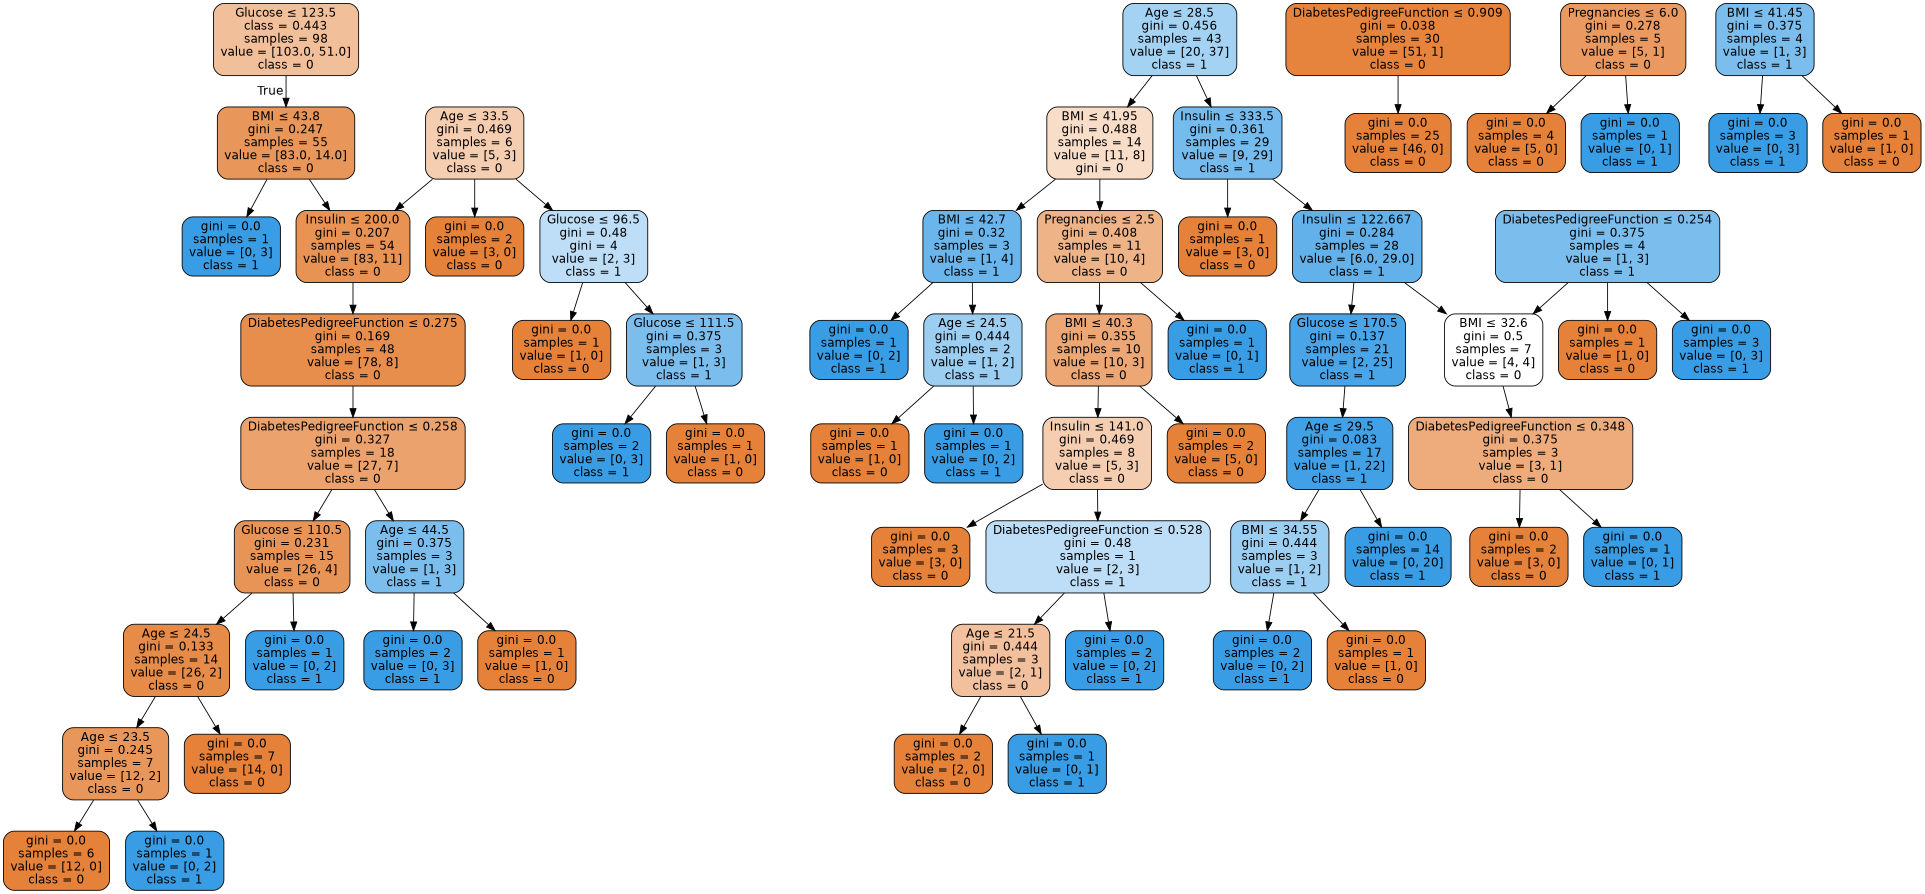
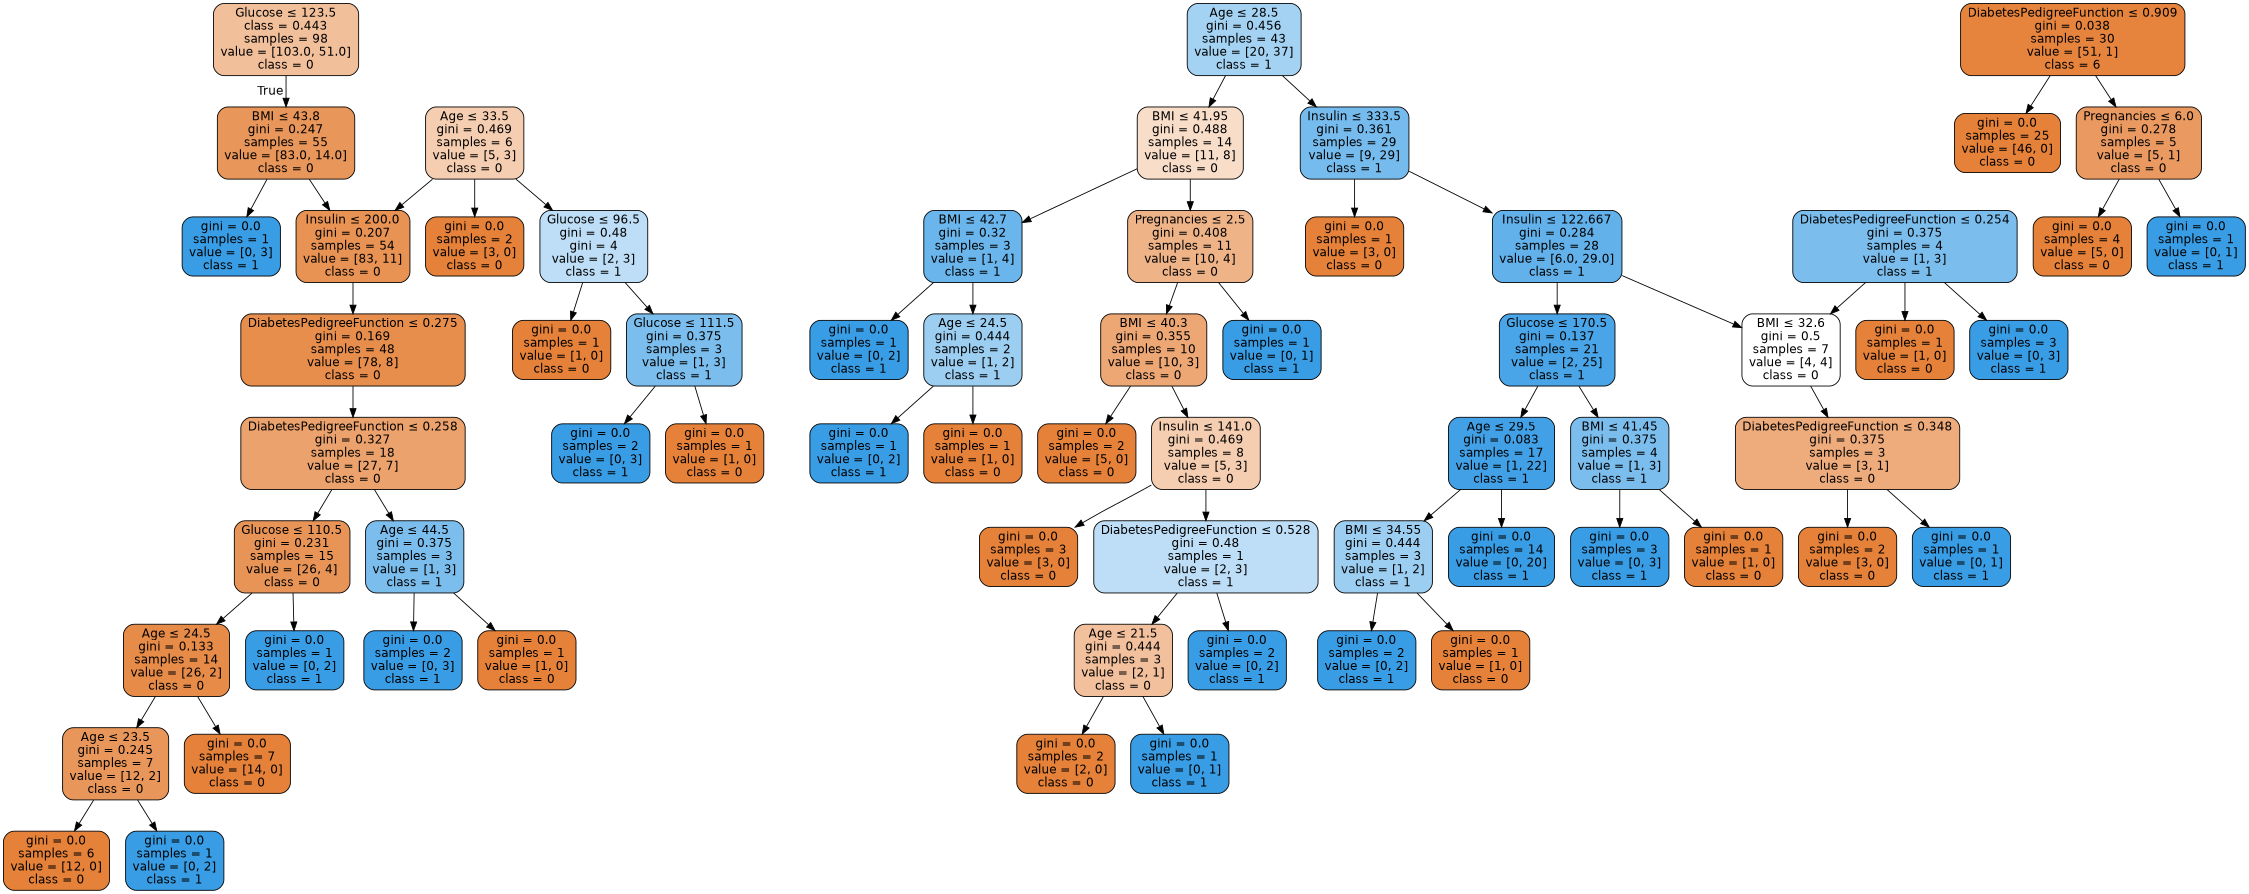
node "DiabetesPedigreeFunction ≤ 0.909": text "class = 0" -> "class = 6"
edge "DiabetesPedigreeFunction ≤ 0.909" -> "Pregnancies ≤ 6.0": added
node "BMI ≤ 41.95": text "gini = 0" -> "class = 0"
edge "Glucose ≤ 170.5" -> "BMI ≤ 41.45": added
